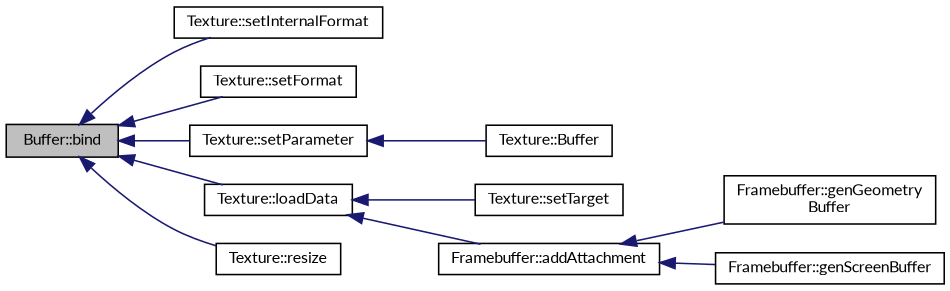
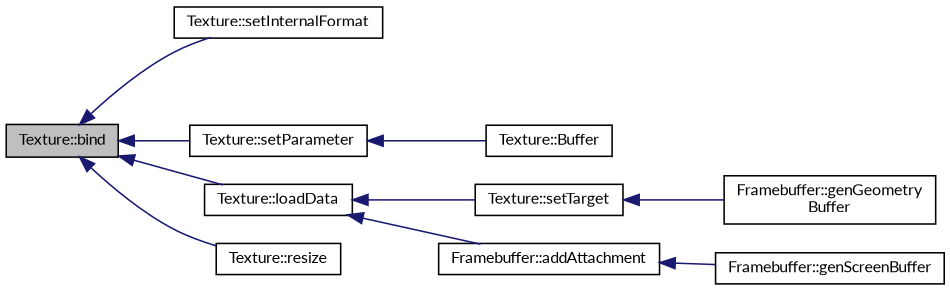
node "Texture::setFormat": removed
node "Buffer::bind": label "Buffer::bind" -> "Texture::bind"
edge "Framebuffer::genGeometry Buffer" -> "Framebuffer::addAttachment": now "Framebuffer::genGeometry Buffer" -> "Texture::setTarget"
